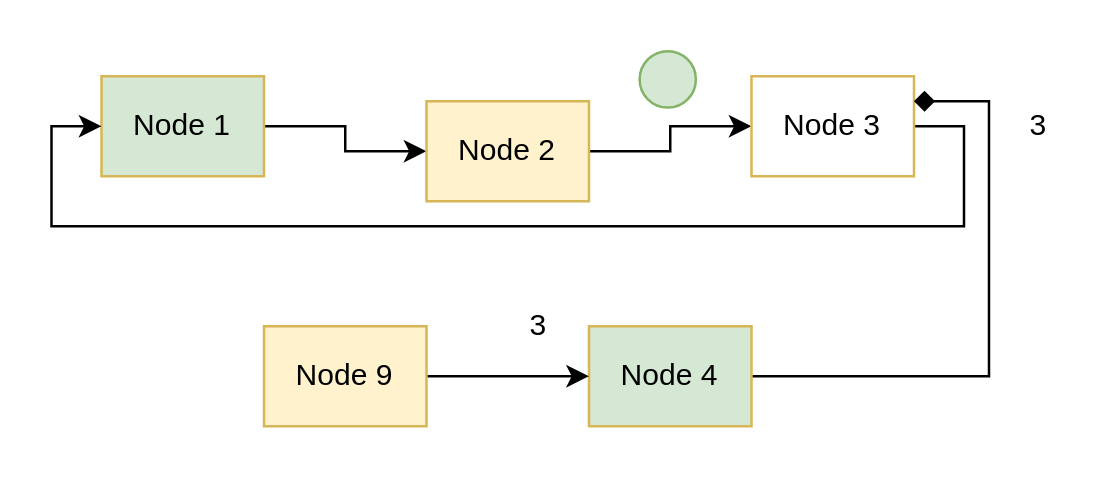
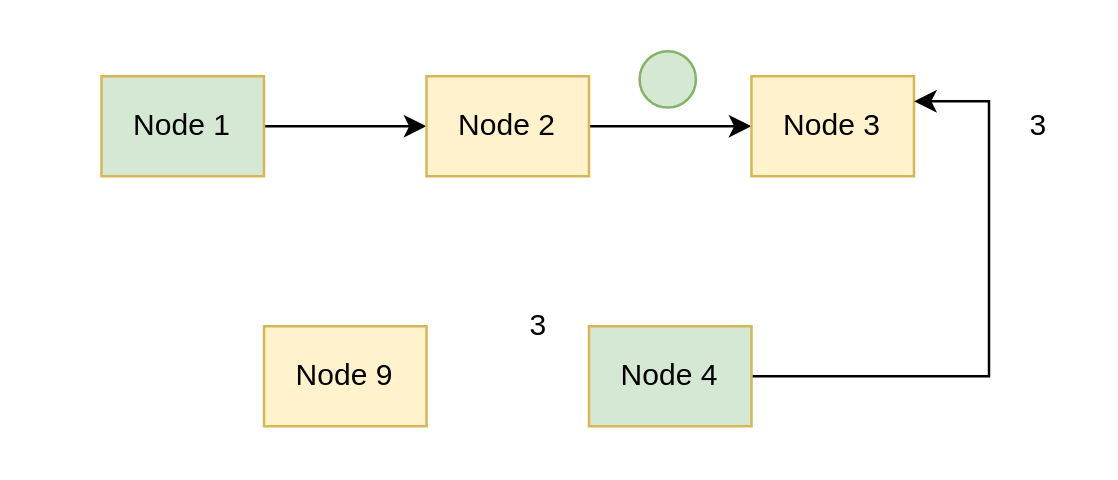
edge "Node 4" -> "Node 3": arrowhead diamond -> classic
node "Node 3": fillcolor #ffffff -> #fff2cc
node "Node 2": moved (508, 151) -> (508, 126)
edge "Node 3" -> "Node 1": removed
edge "Node 9" -> "Node 4": removed
